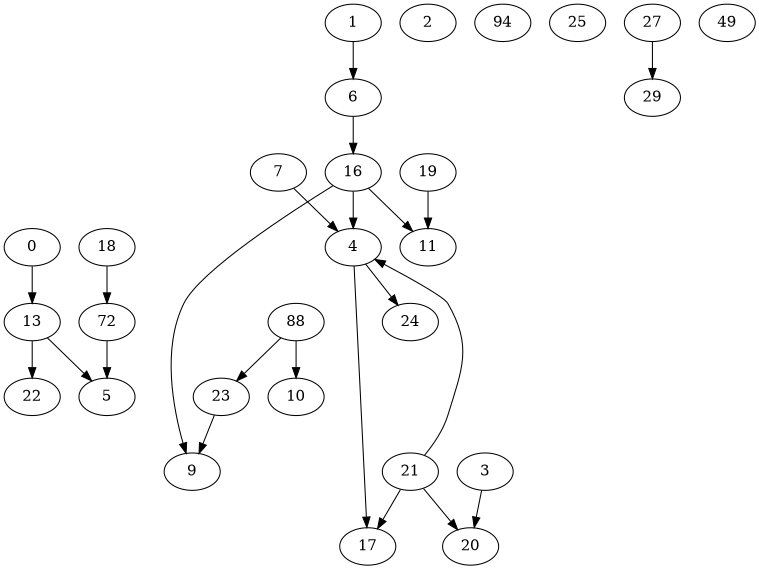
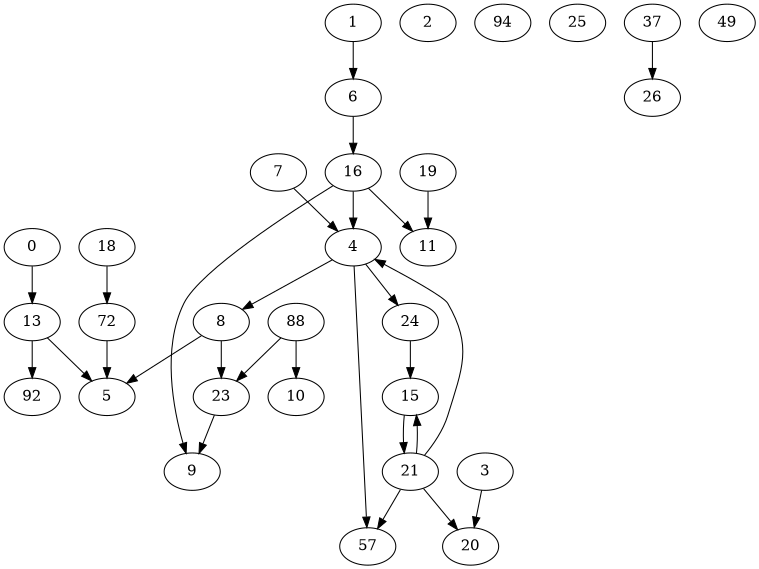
node "27": label "27" -> "37"
node "29": label "29" -> "26"
node "8": added
node "22": label "22" -> "92"
node "15": added
node "17": label "17" -> "57"
